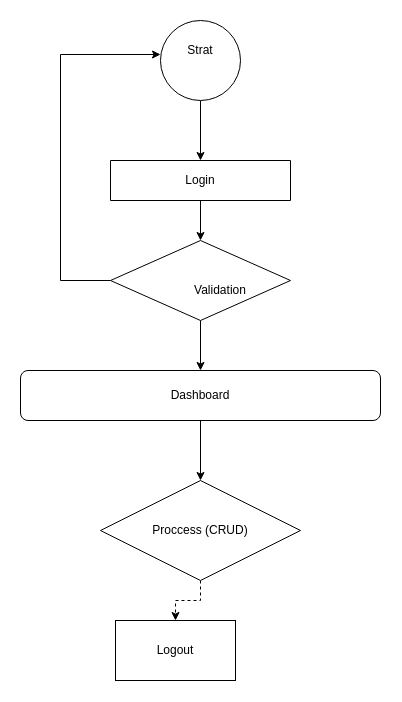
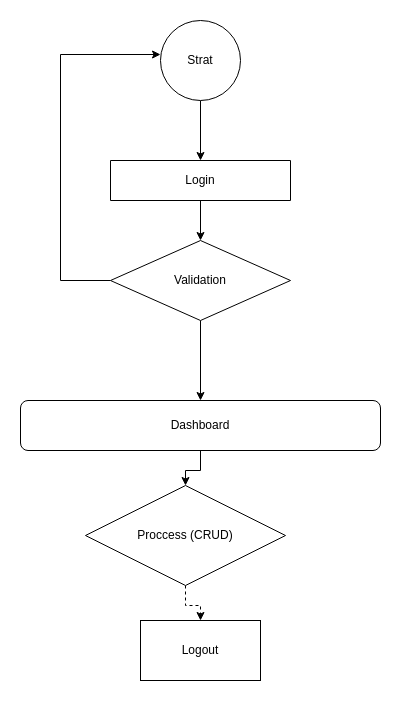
node "Strat": moved (201, 51) -> (201, 61)
node "Validation": moved (221, 291) -> (201, 281)
node "Dashboard": moved (201, 396) -> (201, 426)
node "Proccess (CRUD)": moved (201, 531) -> (186, 536)
node "Logout": moved (176, 651) -> (201, 651)
